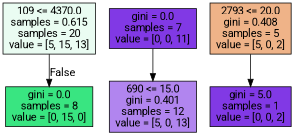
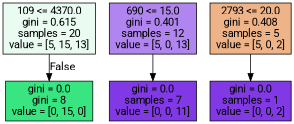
node "109 <= 4370.0 samples = 0.615 samples = 20 value = [5, 15, 13]": label "109 <= 4370.0 samples = 0.615 samples = 20 value = [5, 15, 13]" -> "109 <= 4370.0 gini = 0.615 samples = 20 value = [5, 15, 13]"
edge "gini = 0.0 samples = 7 value = [0, 0, 11]" -> "690 <= 15.0 gini = 0.401 samples = 12 value = [5, 0, 13]": reversed
node "gini = 0.0 samples = 8 value = [0, 15, 0]": label "gini = 0.0 samples = 8 value = [0, 15, 0]" -> "gini = 0.0 gini = 8 value = [0, 15, 0]"
node "gini = 5.0 samples = 1 value = [0, 0, 2]": label "gini = 5.0 samples = 1 value = [0, 0, 2]" -> "gini = 0.0 samples = 1 value = [0, 0, 2]"
